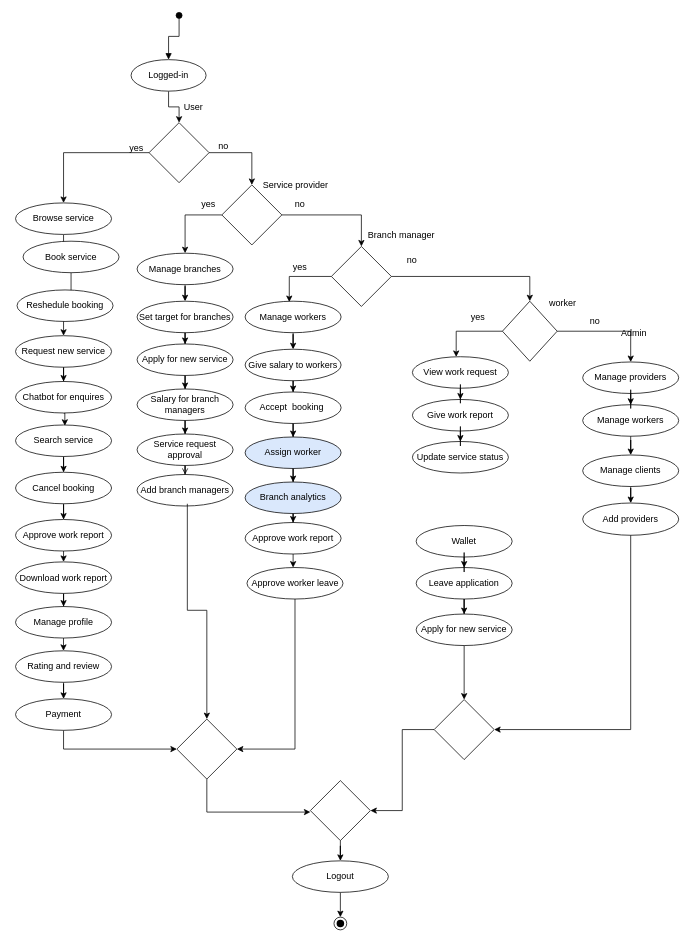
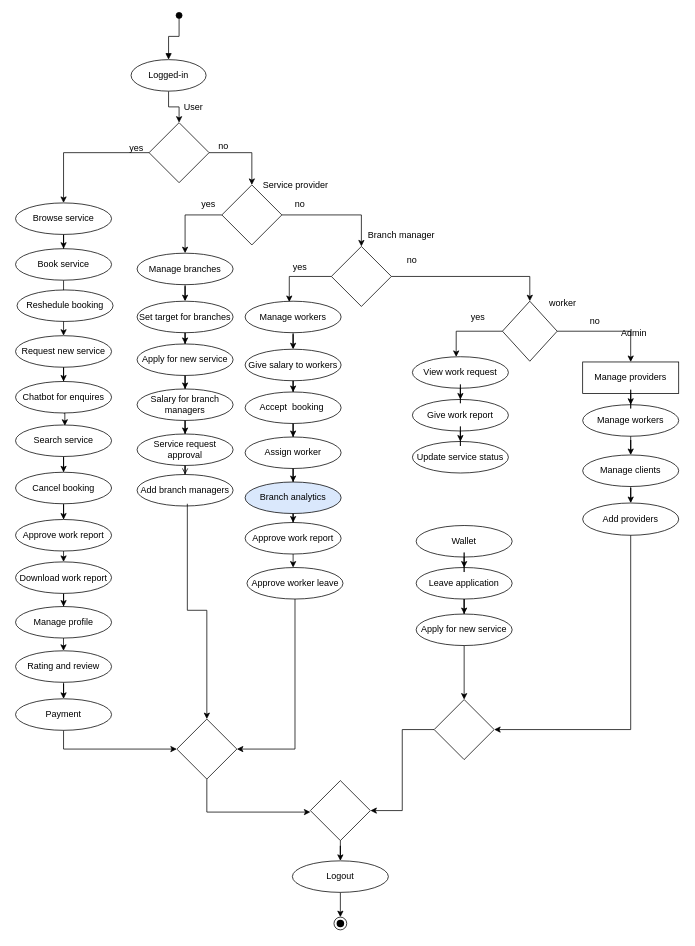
node "Book service": moved (71, 257) -> (63, 264)
node "Manage providers": shape ellipse -> rectangle
node "Assign worker": fillcolor #dae8fc -> #ffffff
